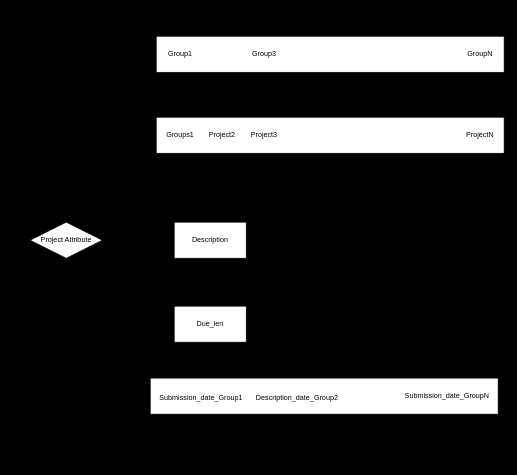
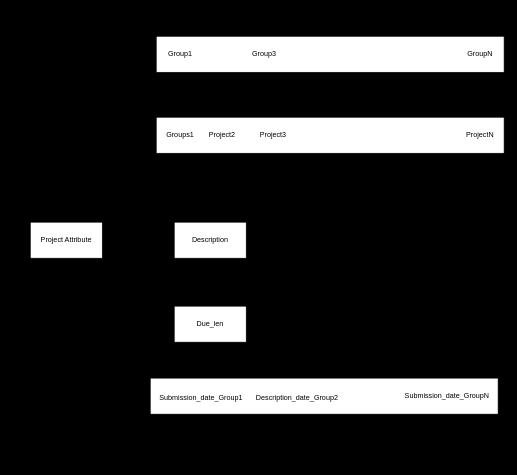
node "Project3": moved (264, 135) -> (273, 135)
node "Project Attribute": shape diamond -> rectangle
edge "Project Attribute" -> "Due_len": removed
